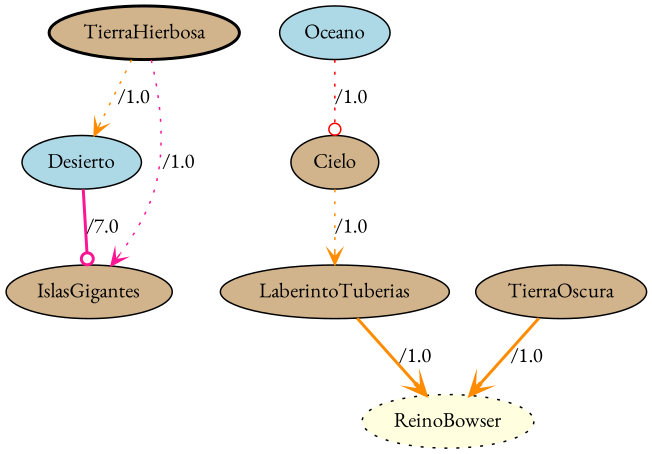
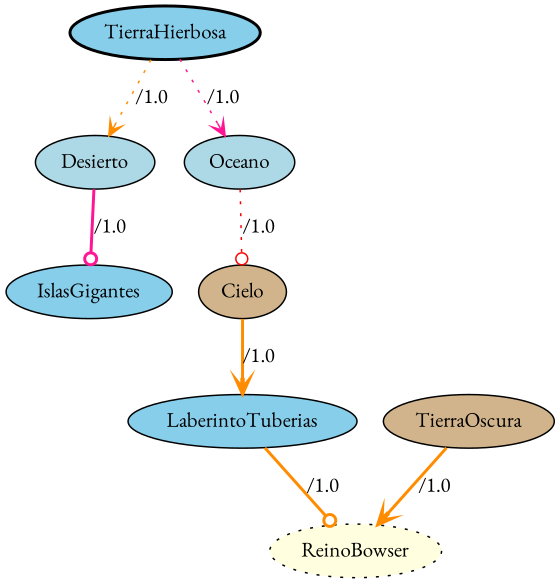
node "TierraHierbosa": fillcolor tan -> skyblue
edge "TierraHierbosa" -> "IslasGigantes": now "TierraHierbosa" -> "Oceano"
edge "Cielo" -> "LaberintoTuberias": style dotted -> bold
edge "Desierto" -> "IslasGigantes": label "/7.0" -> "/1.0"
node "IslasGigantes": fillcolor tan -> skyblue
node "LaberintoTuberias": fillcolor tan -> skyblue
edge "LaberintoTuberias" -> "ReinoBowser": arrowhead vee -> odot
